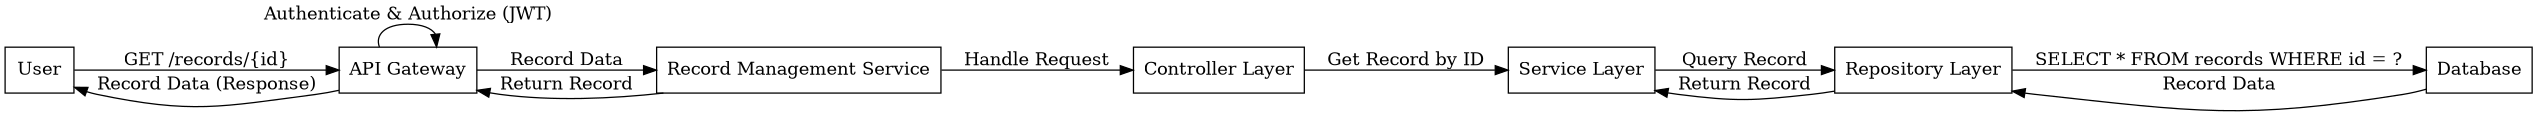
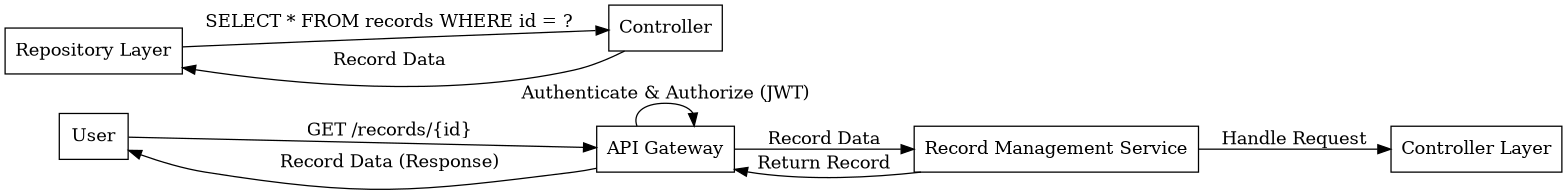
node "Service Layer": removed
node "Database": label "Database" -> "Controller"
